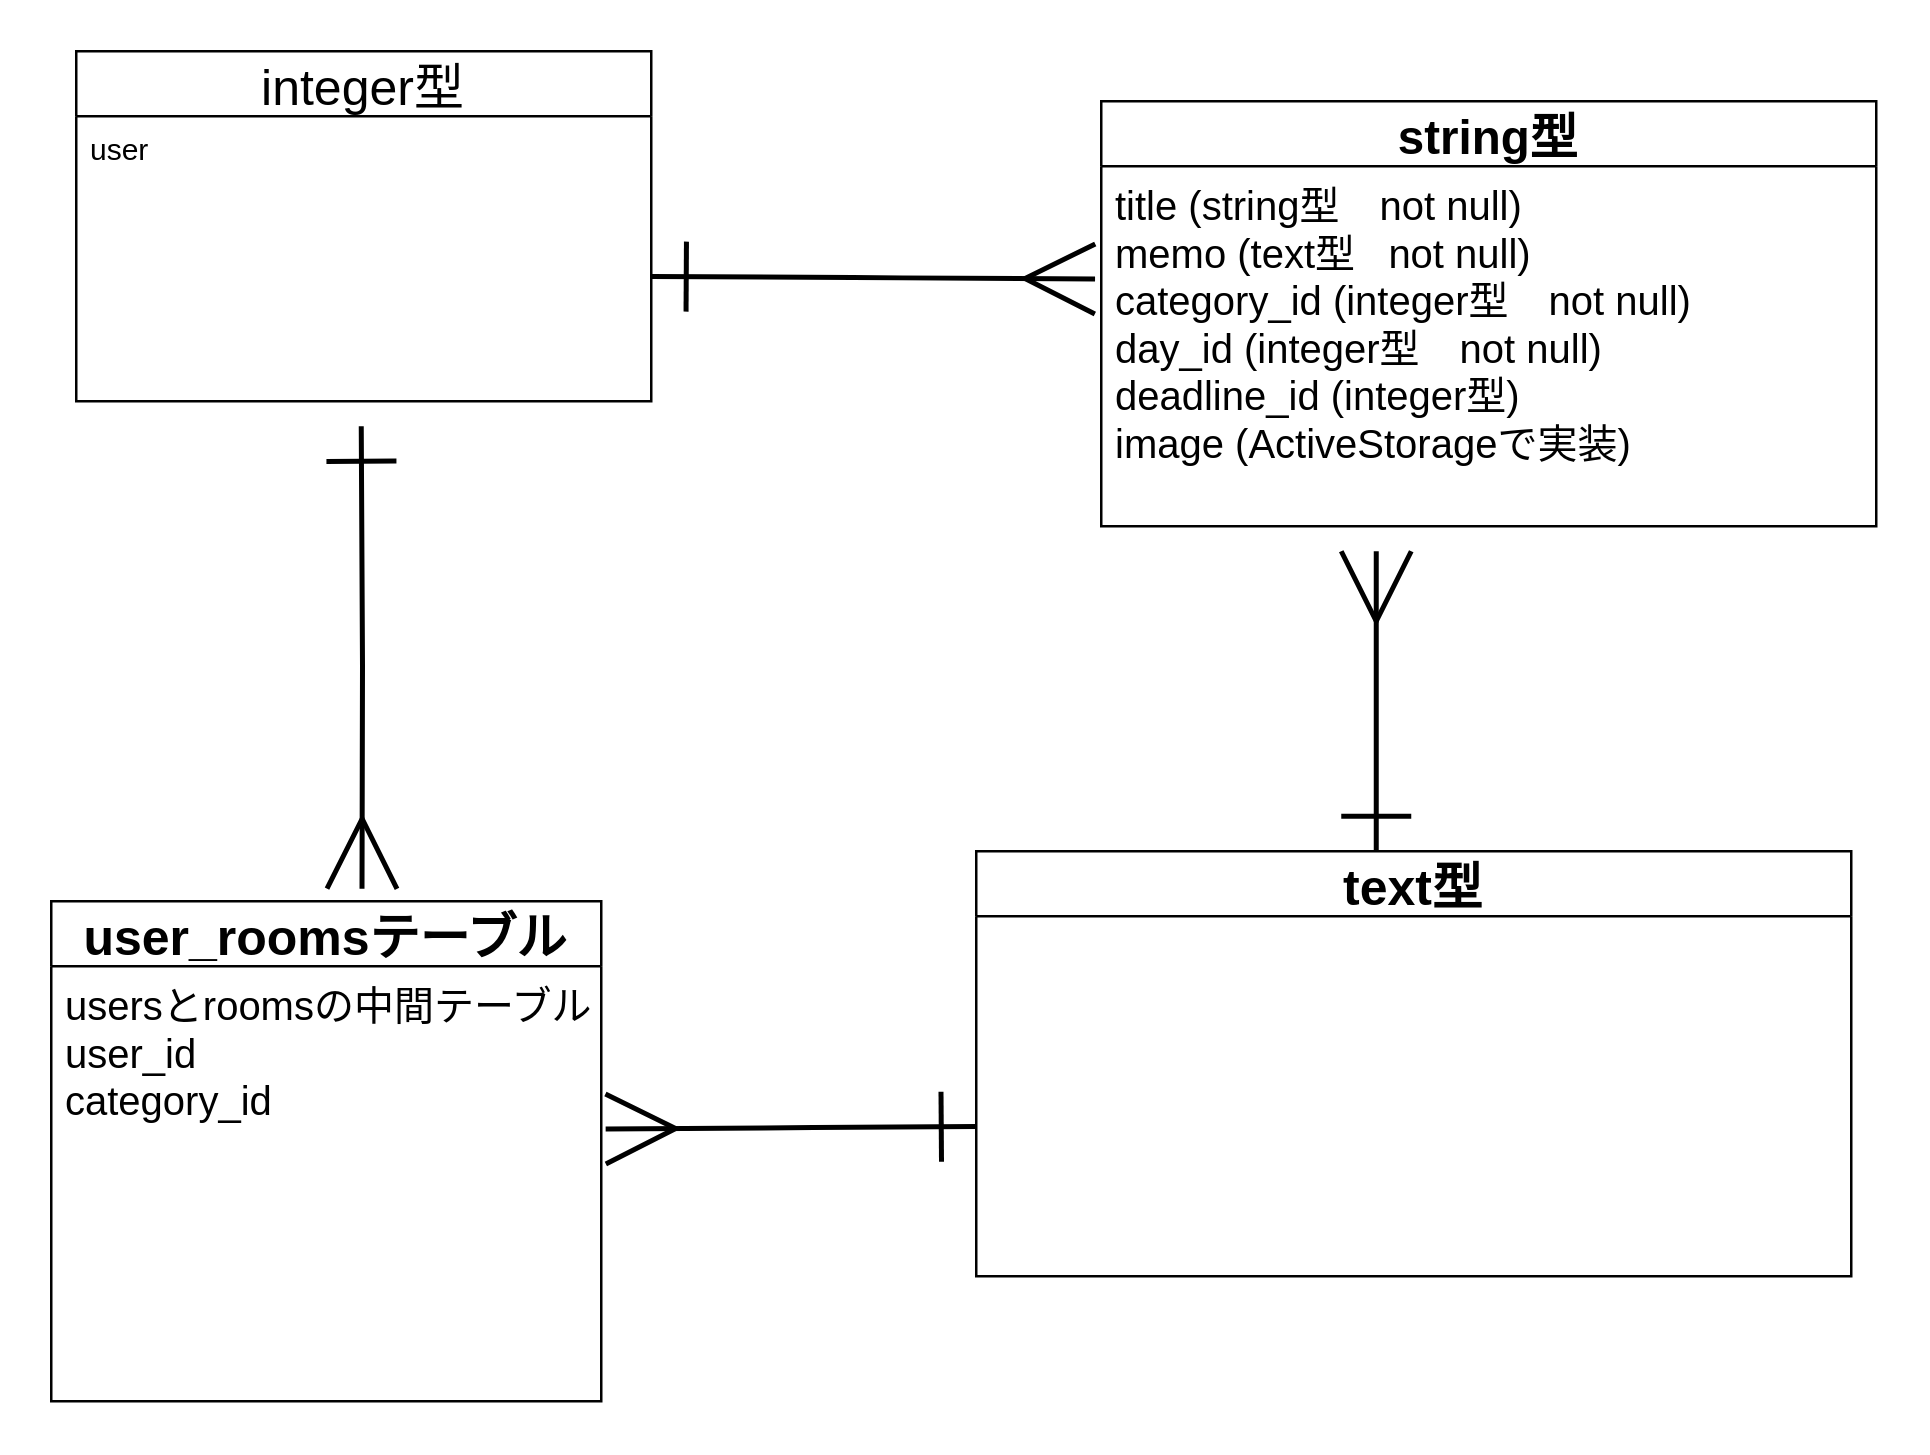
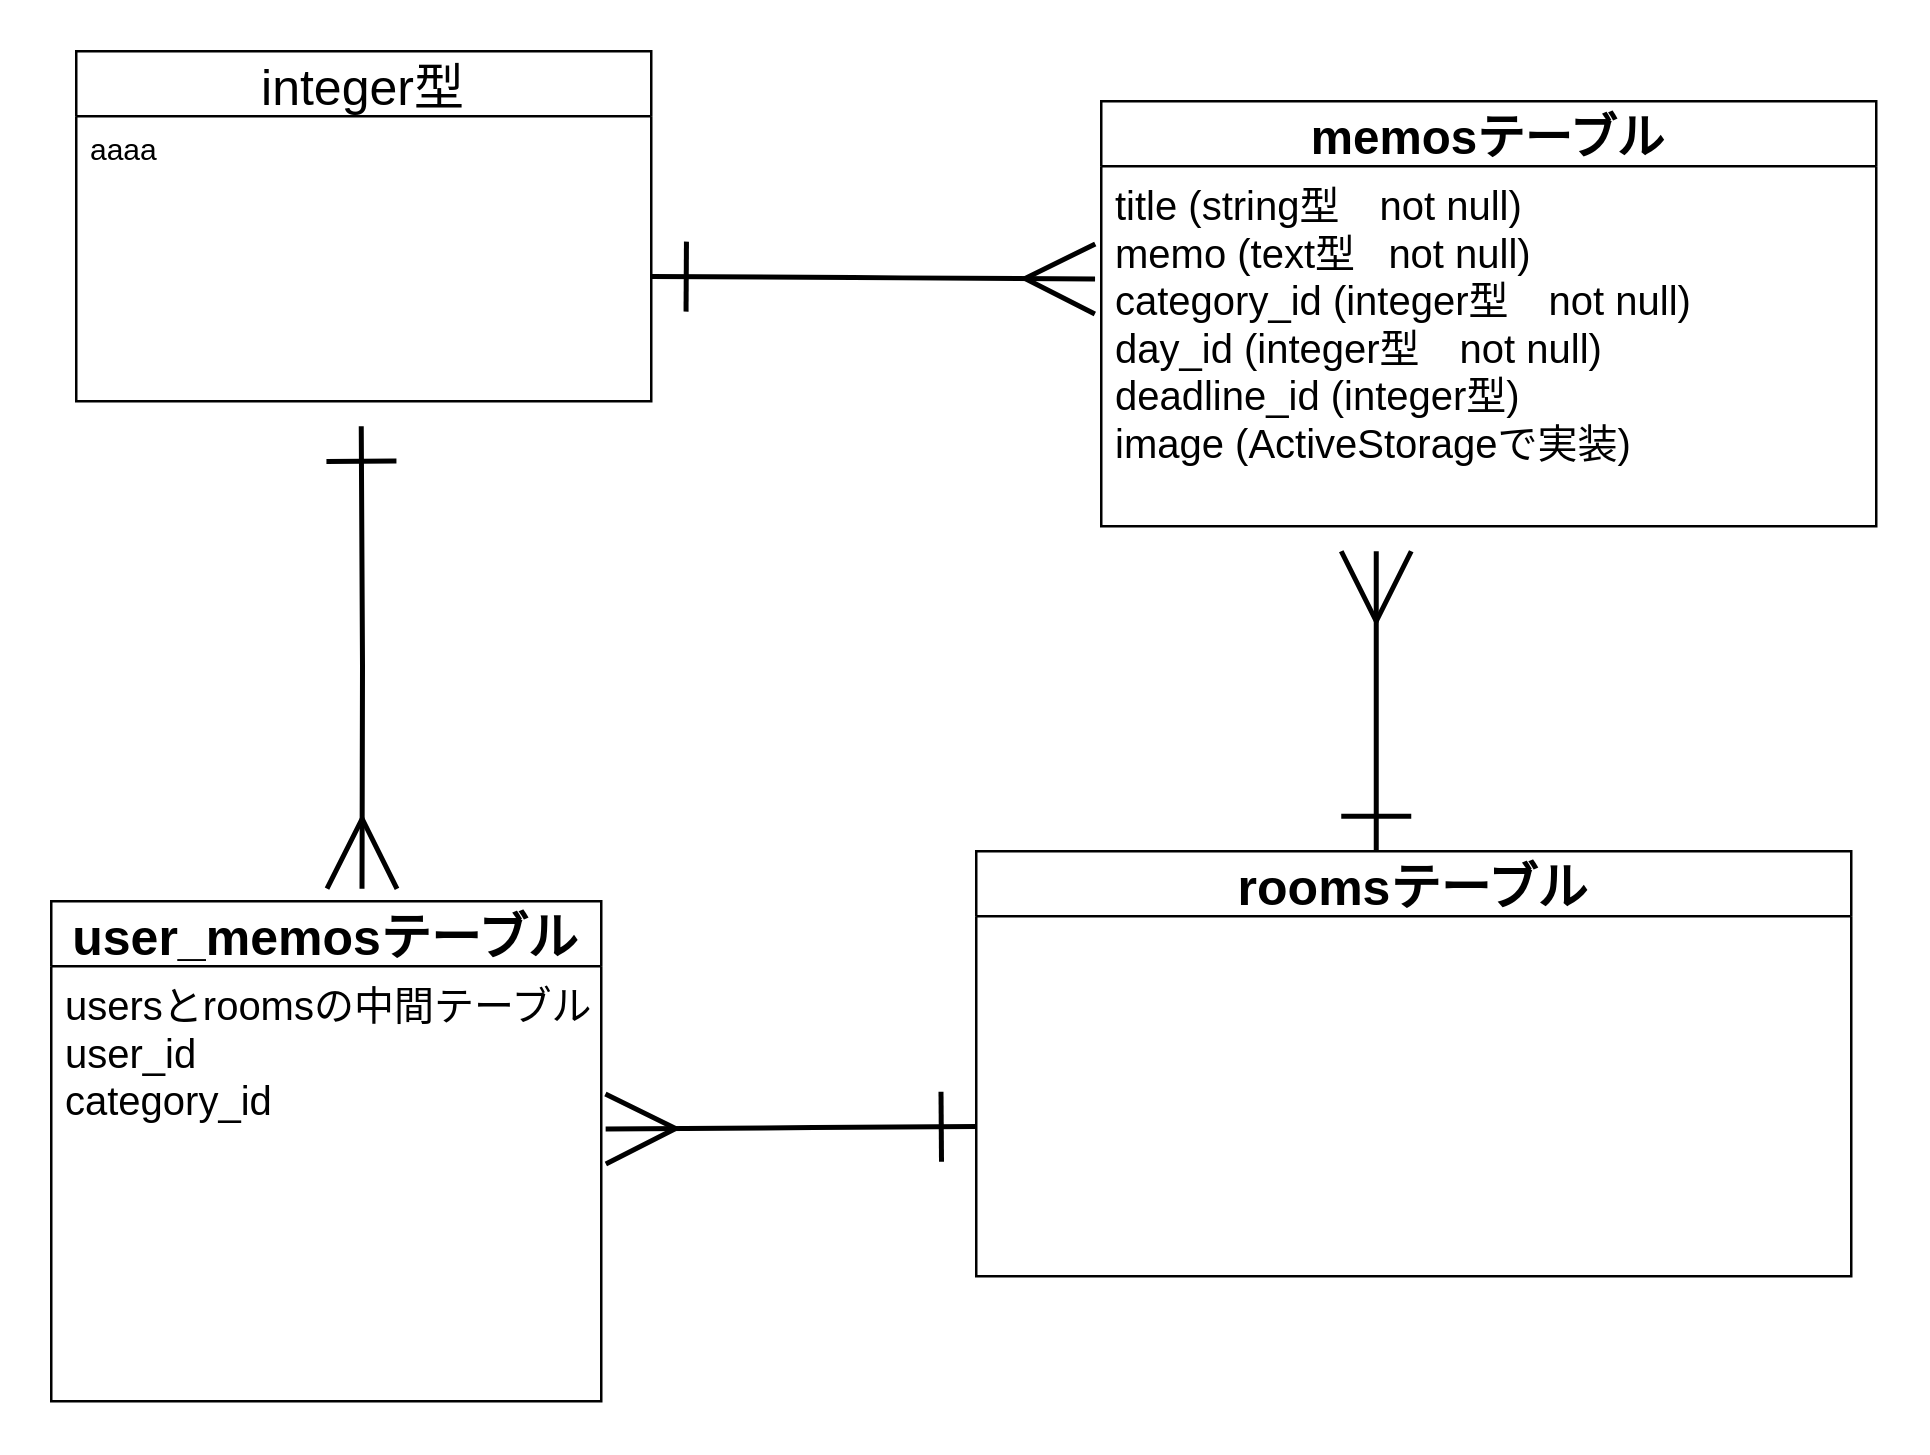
node "string型": label "string型" -> "memosテーブル"
node "user": label "user" -> "aaaa"
node "text型": label "text型" -> "roomsテーブル"
node "user_roomsテーブル": label "user_roomsテーブル" -> "user_memosテーブル"
